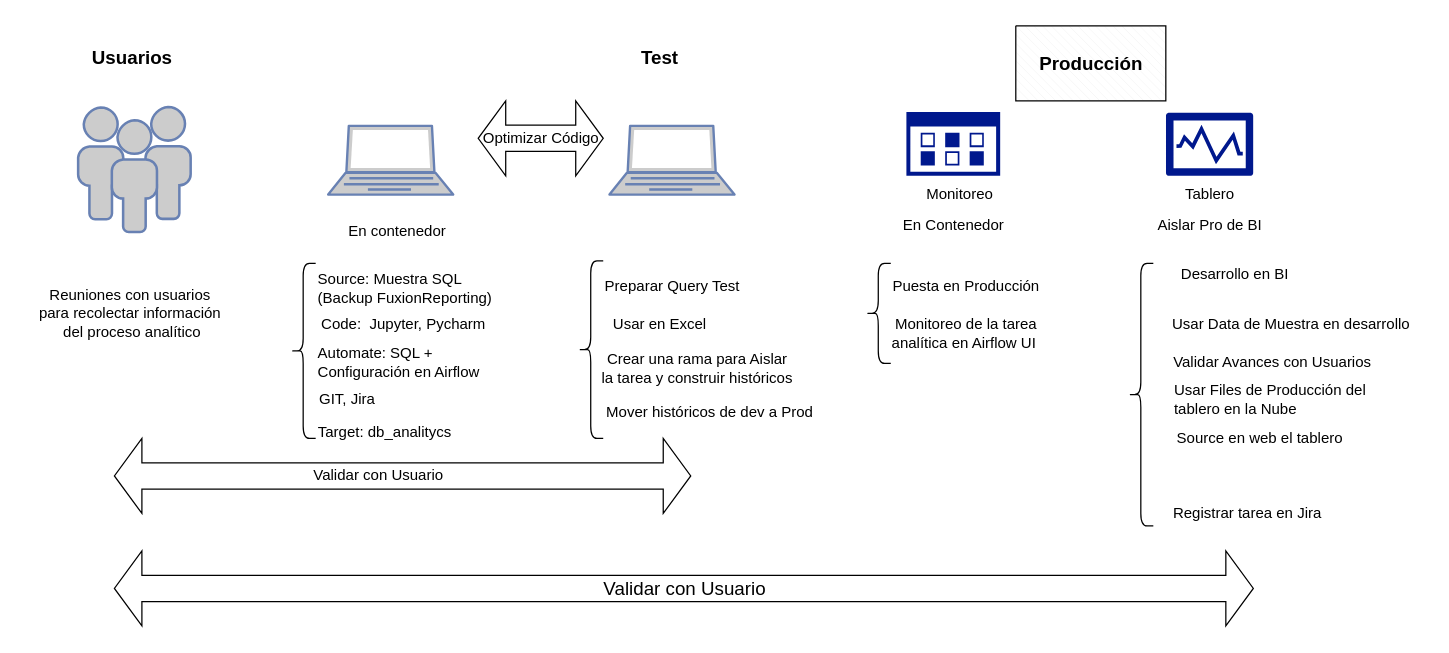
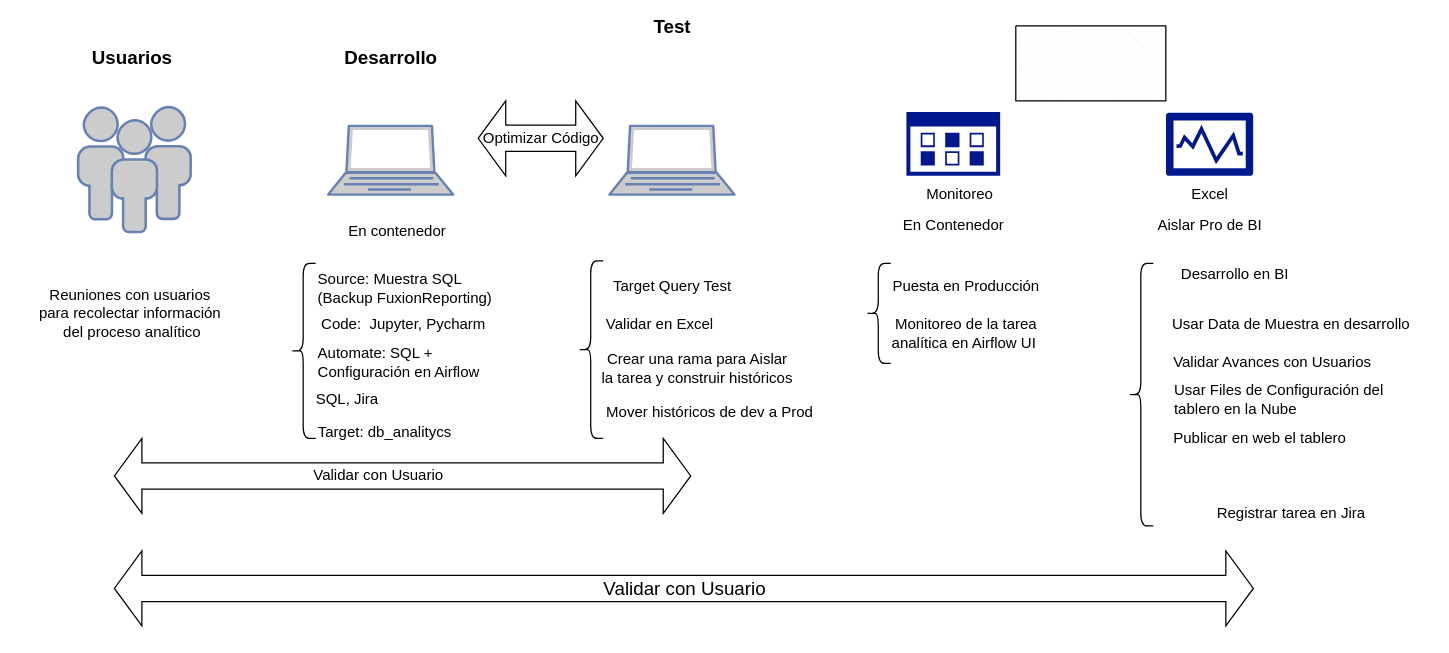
node "Desarrollo": added
node "Test": moved (659, 57) -> (672, 26)
node "Producción": removed
node "Tablero": label "Tablero" -> "Excel"
node "Preparar Query Test": label "Preparar Query Test" -> "Target Query Test"
node "Usar en Excel": label "Usar en Excel" -> "Validar en Excel"
node "GIT, Jira": label "GIT, Jira" -> "SQL, Jira"
node "Usar Files de Producción del tablero en la Nube": label "Usar Files de Producción del tablero en la Nube" -> "Usar Files de Configuración del tablero en la Nube"
node "Source en web el tablero": label "Source en web el tablero" -> "Publicar en web el tablero"
node "Registrar tarea en Jira": moved (1247, 513) -> (1291, 513)
